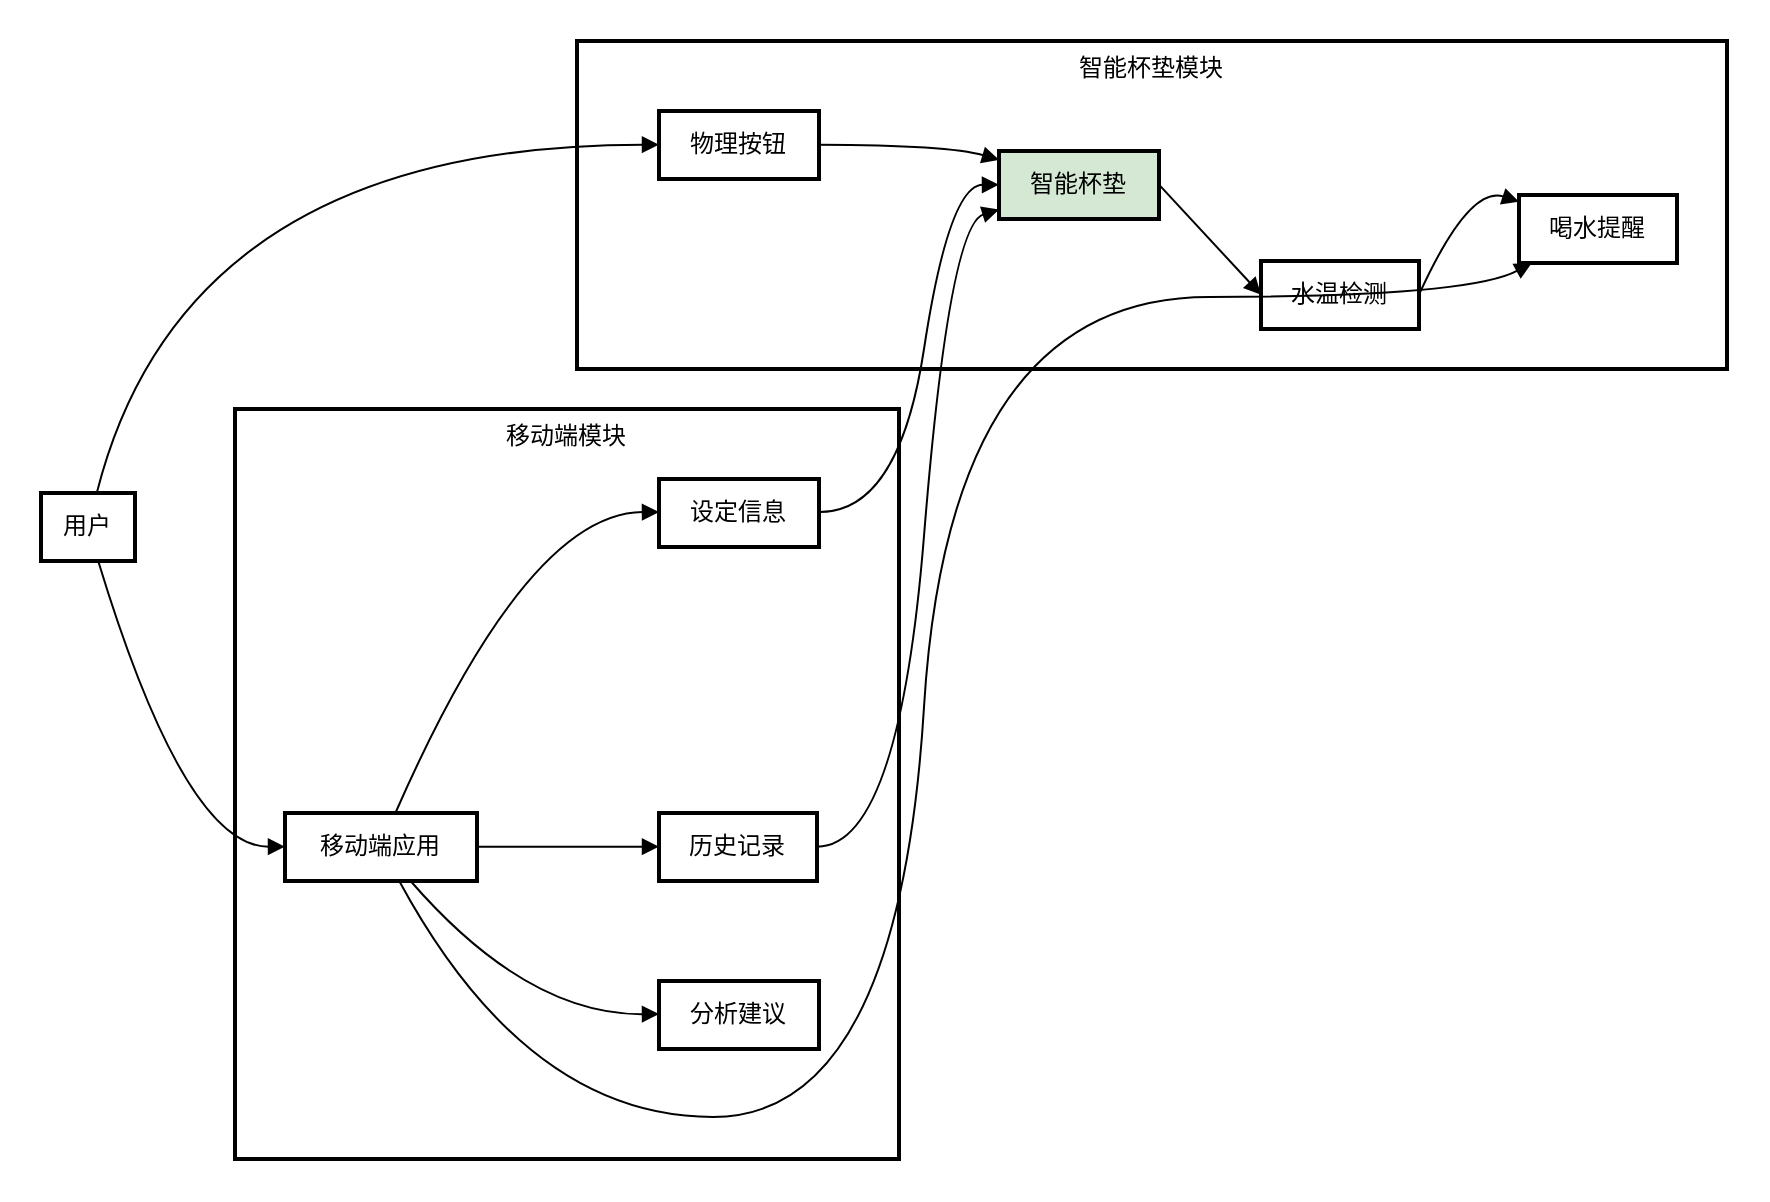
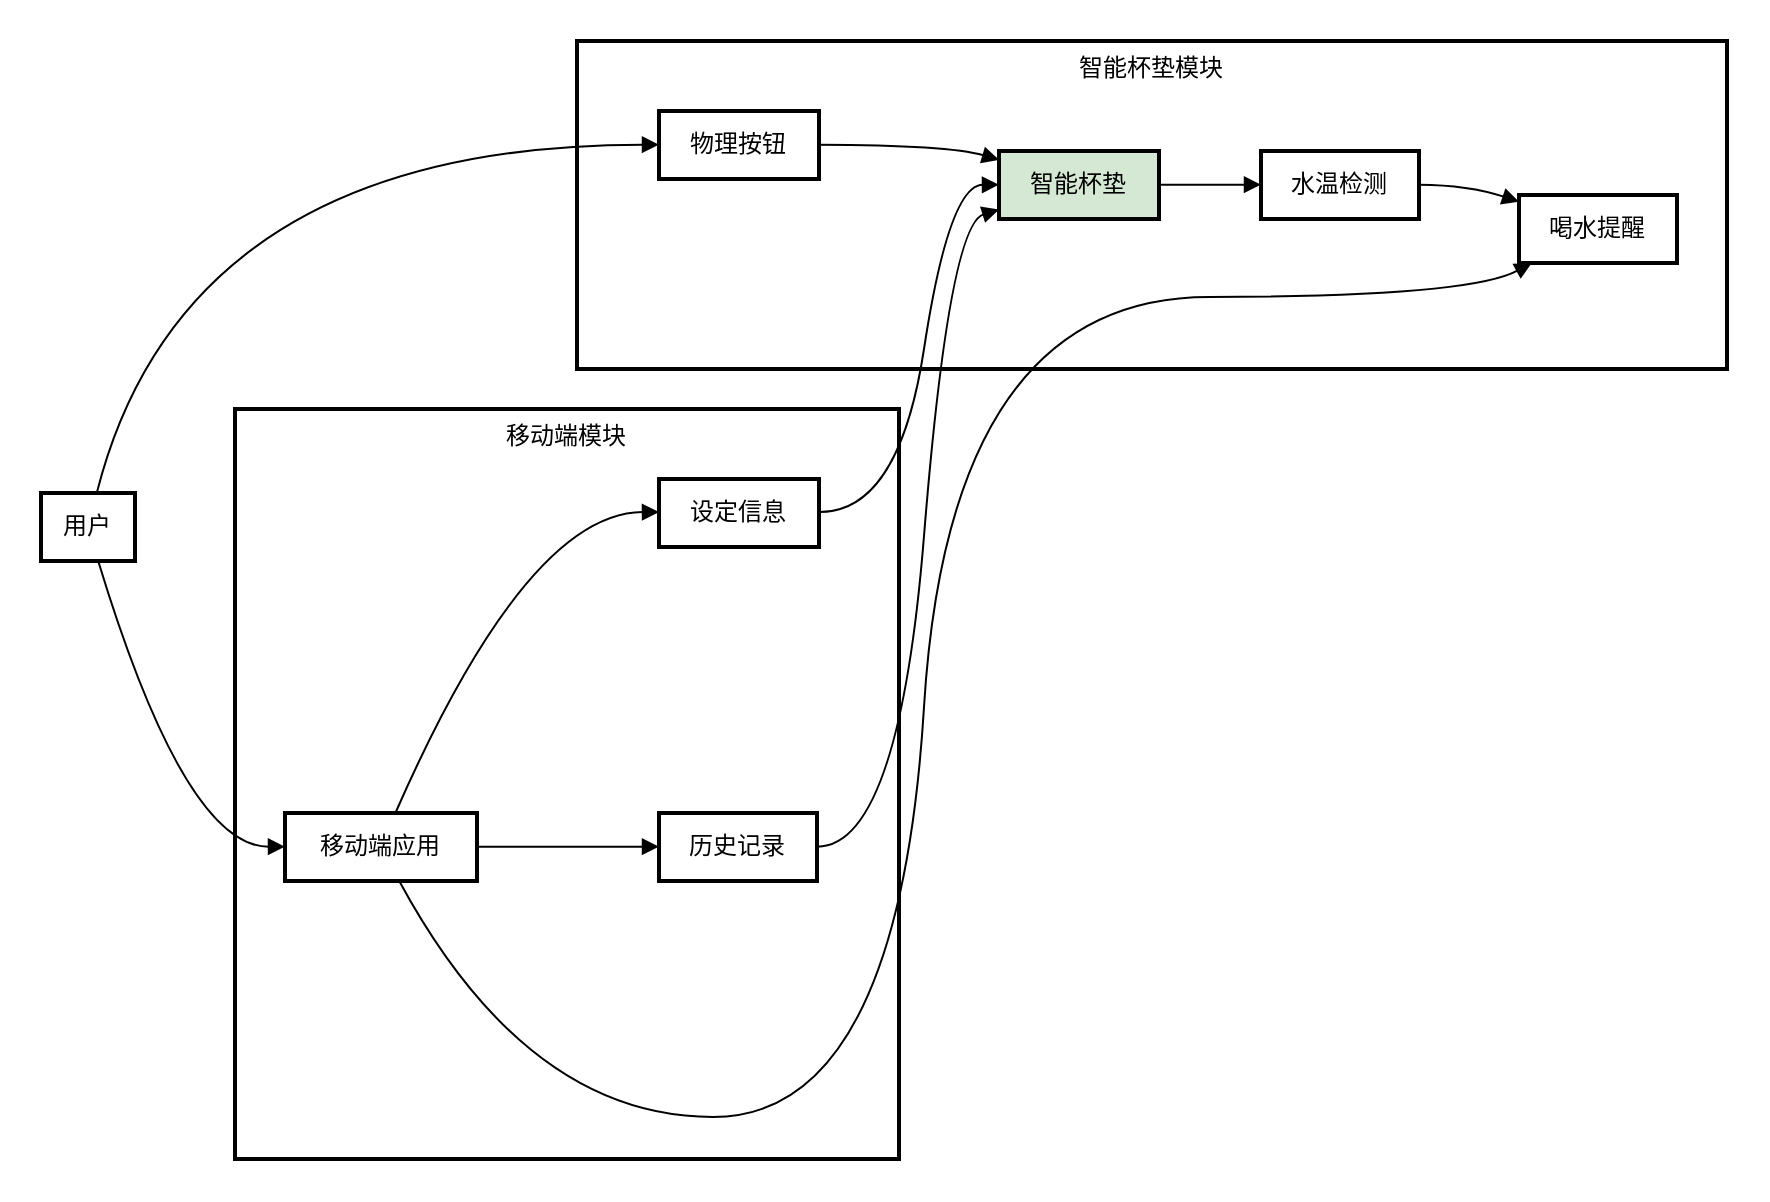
node "水温检测": moved (1340, 295) -> (1340, 185)
edge "移动端应用" -> "分析建议": removed
node "分析建议": removed
